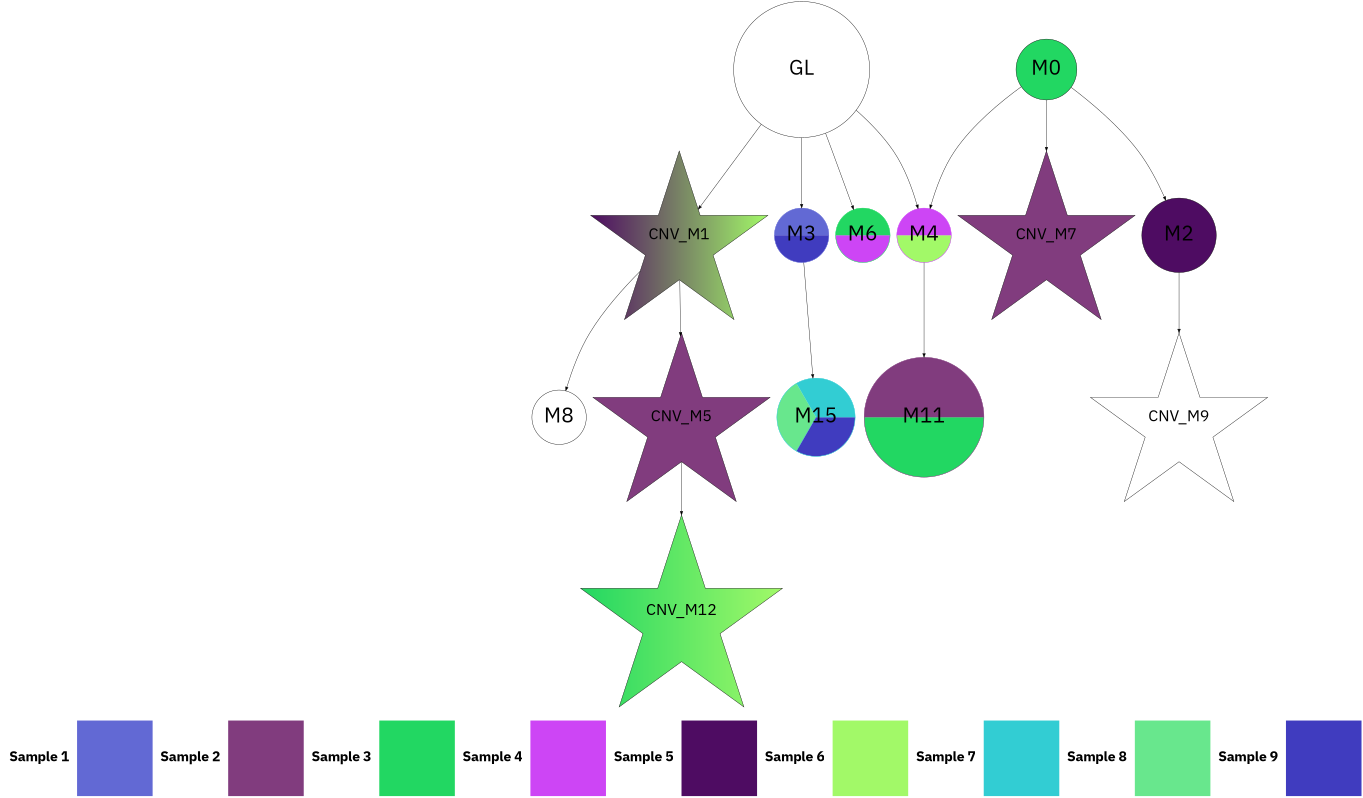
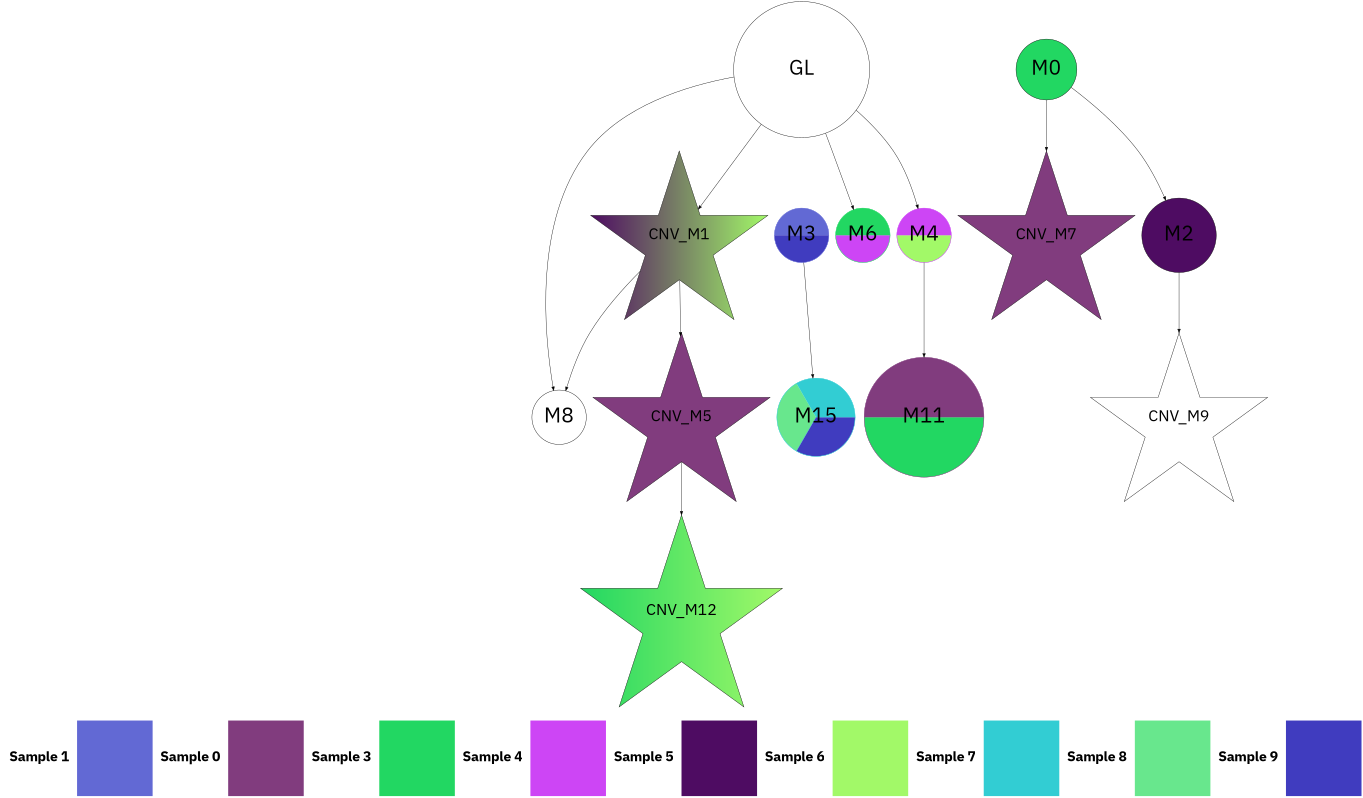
edge "M0" -> "M4": removed
edge "GL" -> "M3": now "GL" -> "M8"
node "Sample 1": text "Sample 2" -> "Sample 0"
